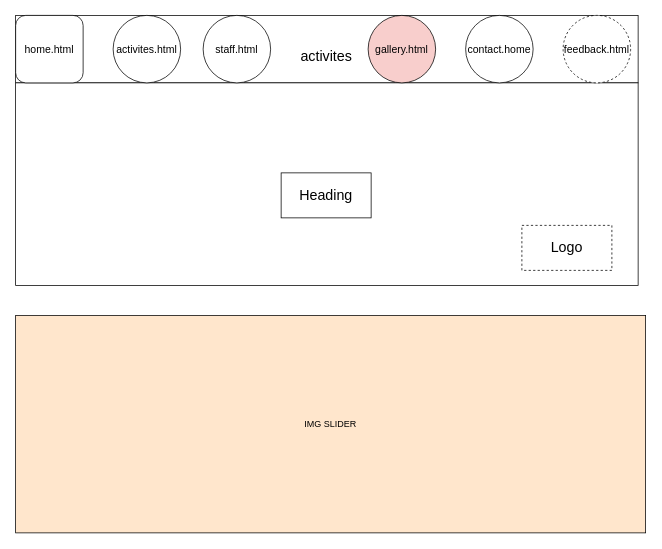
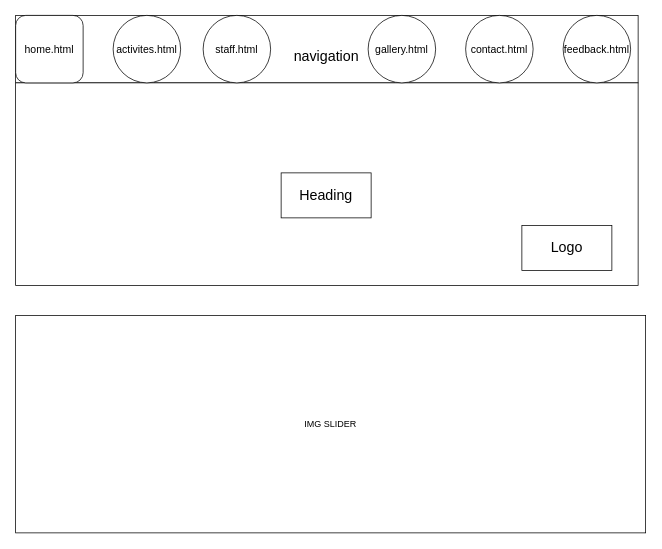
node "gallery.html": fillcolor #f8cecc -> #ffffff
node "contact.home": label "contact.home" -> "contact.html"
node "feedback.html": style dashed -> solid
node "activites": label "activites" -> "navigation"
node "Logo": style dashed -> solid
node "IMG SLIDER": fillcolor #ffe6cc -> #ffffff
